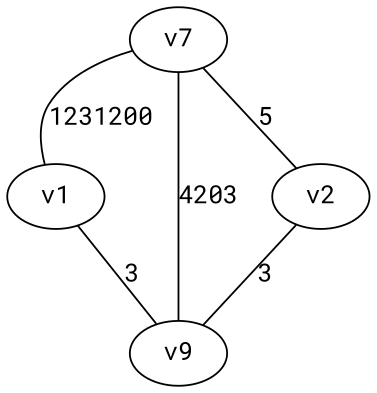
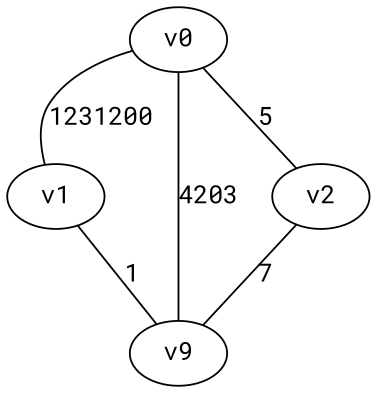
node "v7": label "v7" -> "v0"
edge "v1" -- "v9": label "3" -> "1"
edge "v2" -- "v9": label "3" -> "7"
